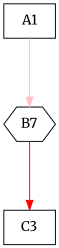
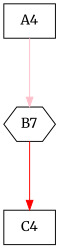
node "A1": label "A1" -> "A4"
node "C3": label "C3" -> "C4"
